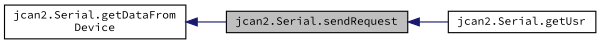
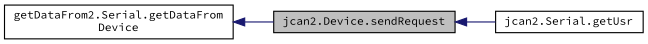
node "jcan2.Serial.getDataFrom Device": label "jcan2.Serial.getDataFrom Device" -> "getDataFrom2.Serial.getDataFrom Device"
node "jcan2.Serial.sendRequest": label "jcan2.Serial.sendRequest" -> "jcan2.Device.sendRequest"
